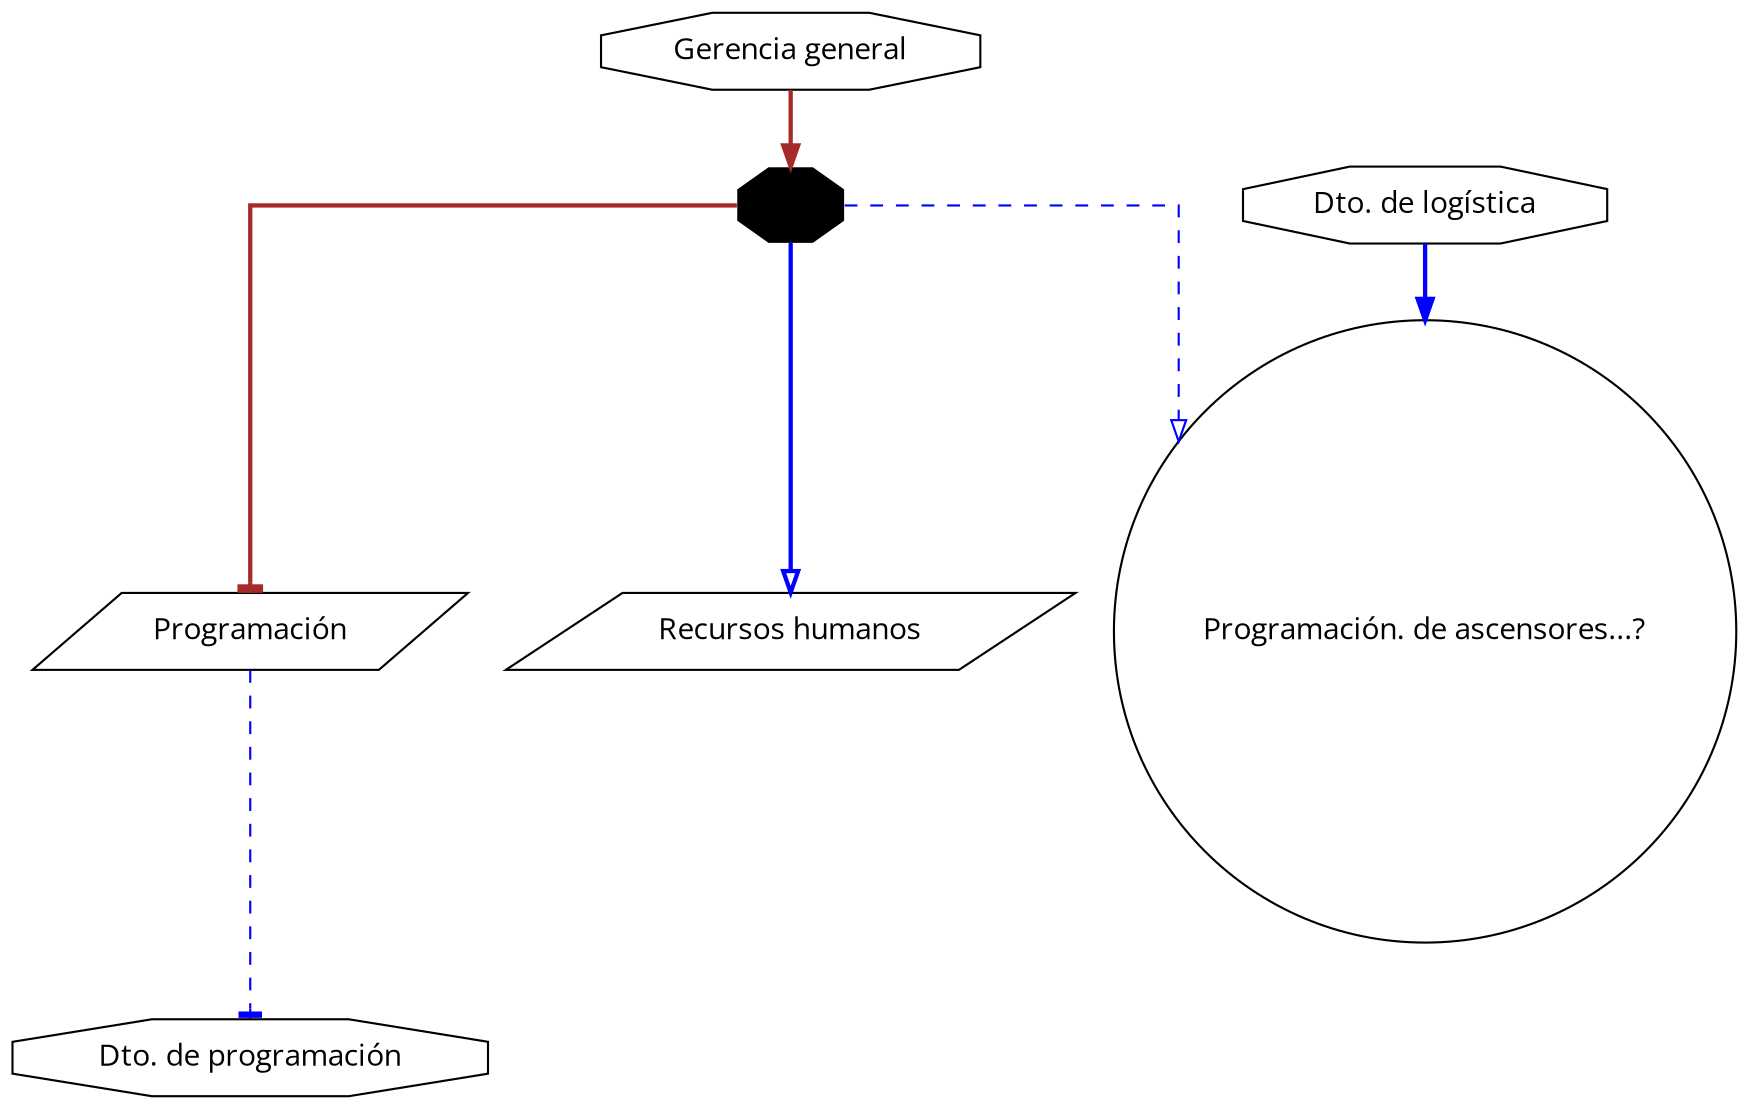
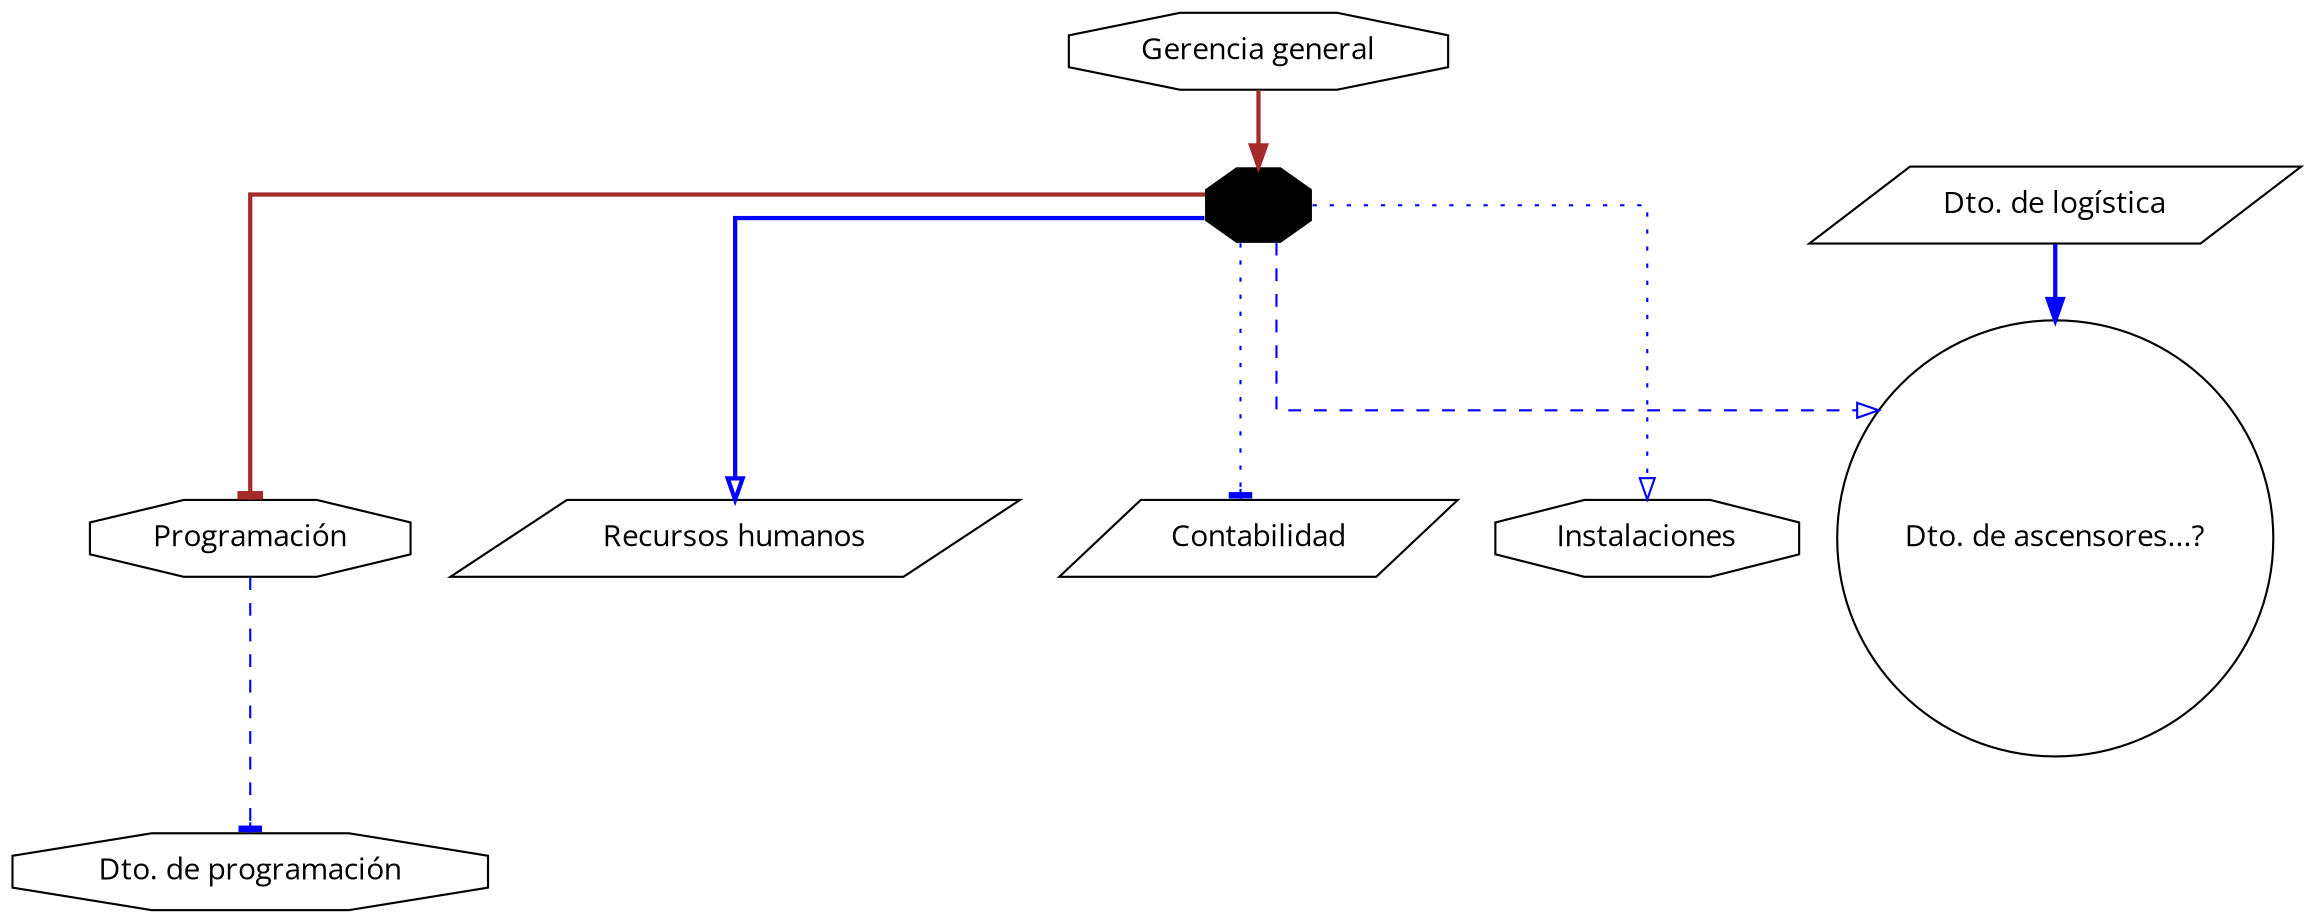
node "Dto. de logística": shape octagon -> parallelogram
node "Contabilidad": added
node "Instalaciones": added
node "Programación": shape parallelogram -> octagon
node "Programación. de ascensores...?": label "Programación. de ascensores...?" -> "Dto. de ascensores...?"
